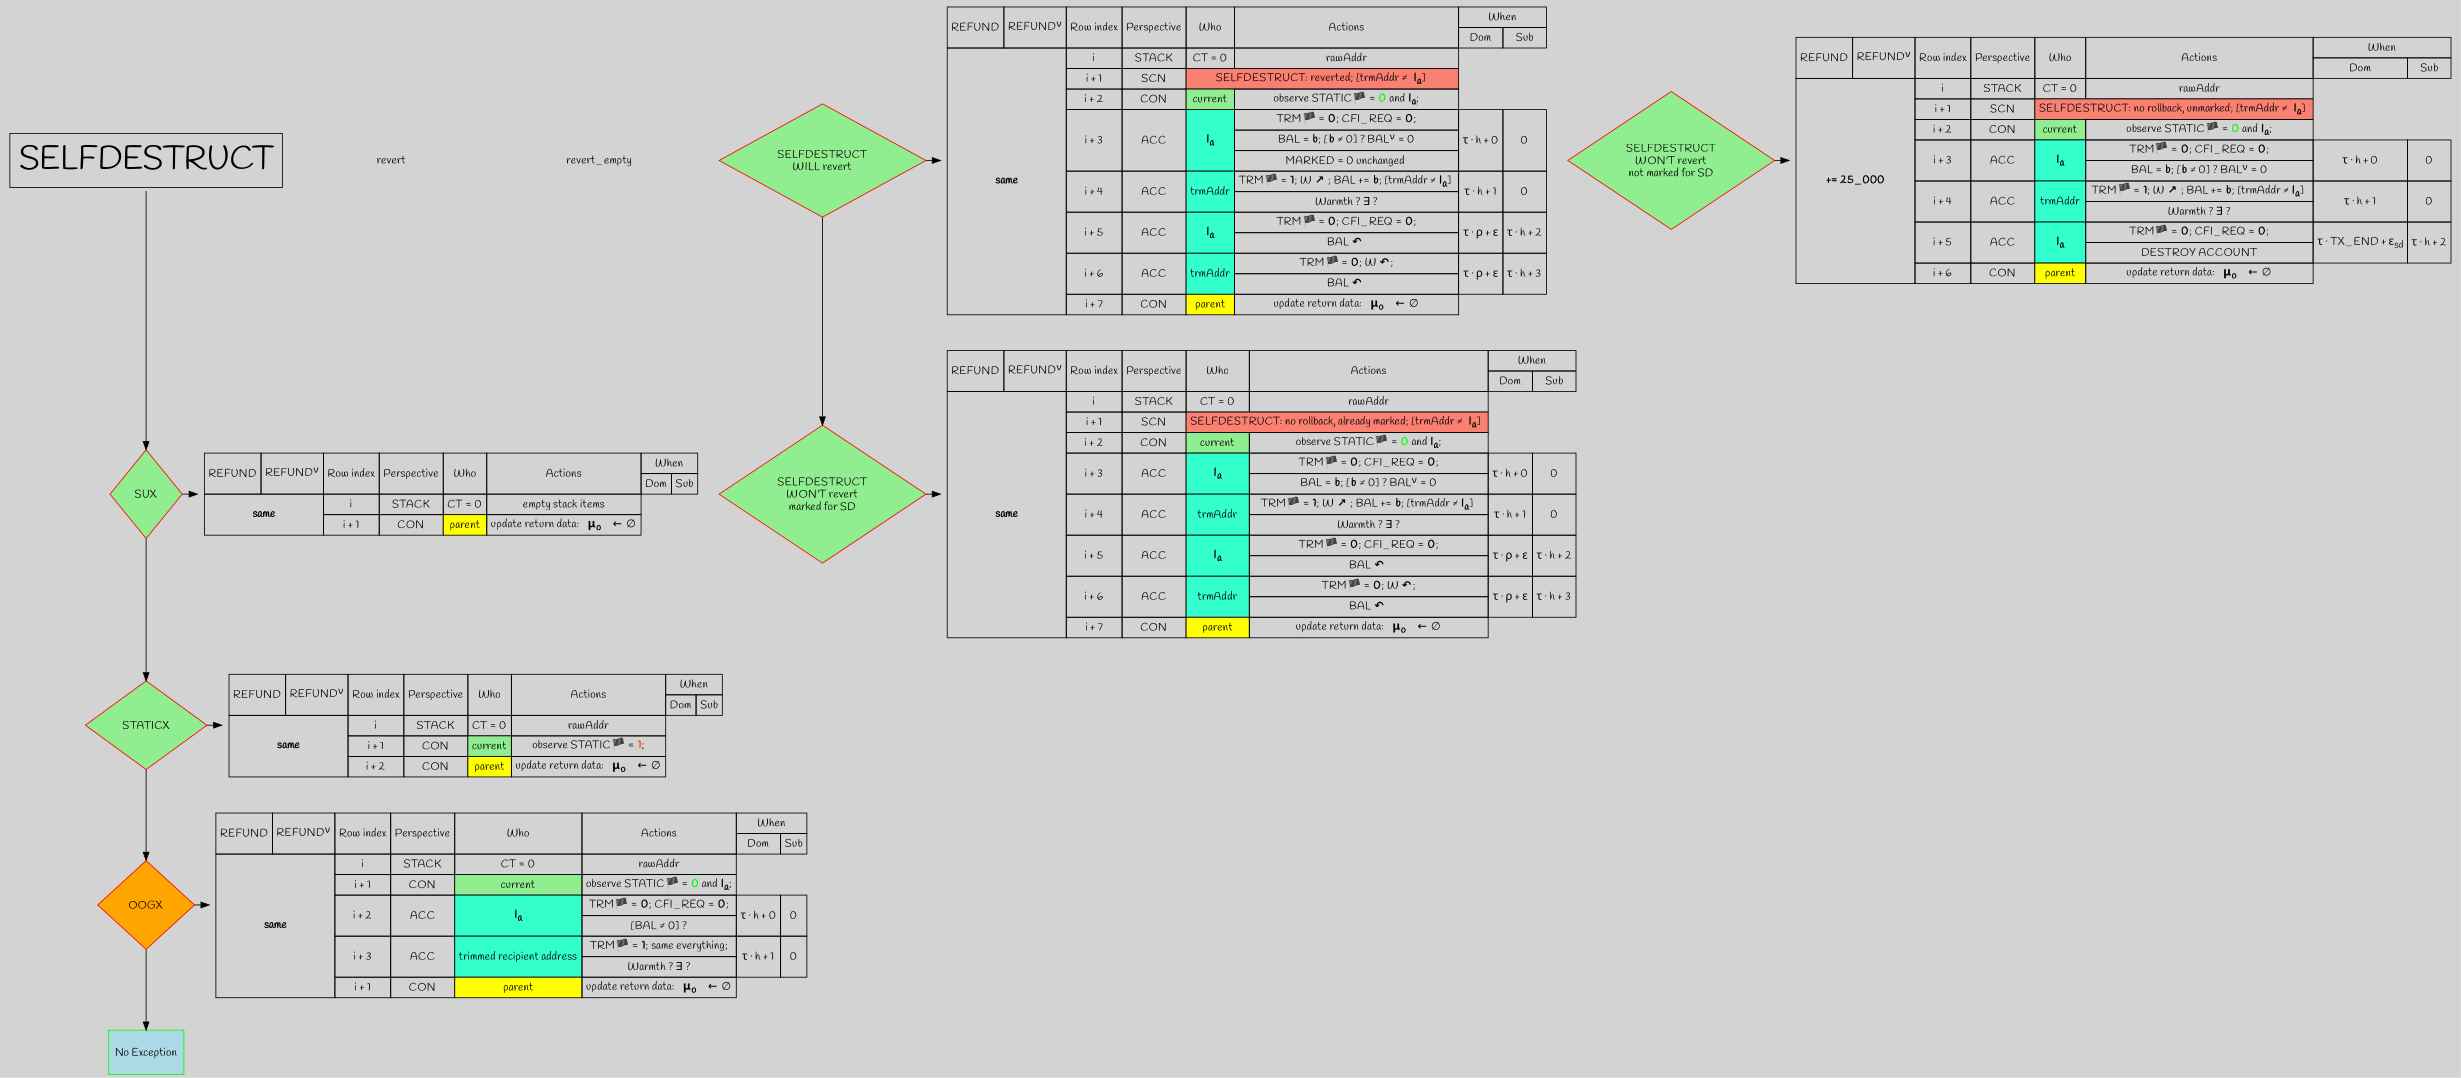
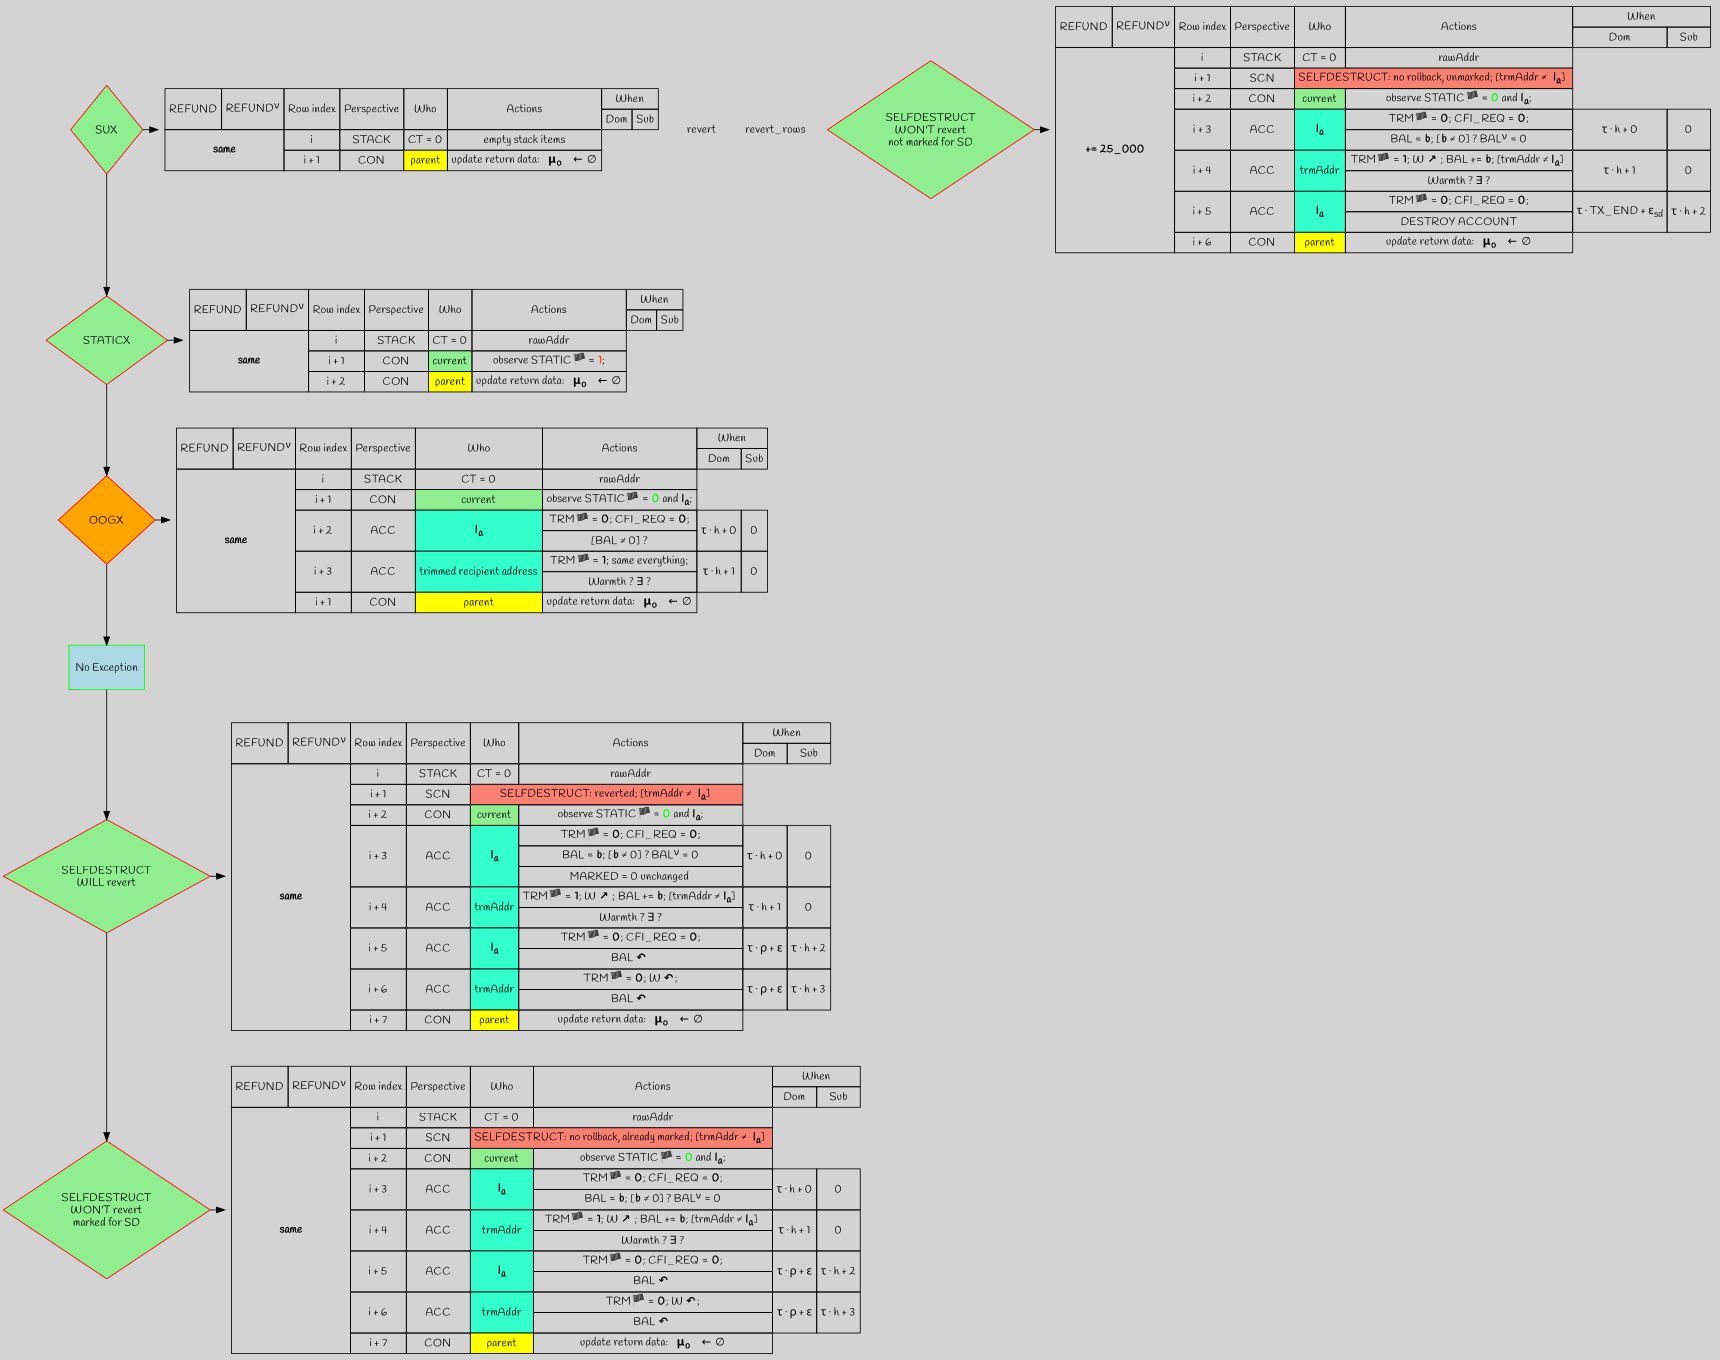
node "SELFDESTRUCT": removed
node "revert_empty": label "revert_empty" -> "revert_rows"
edge "No Exception" -> "SELFDESTRUCT WILL revert": added
